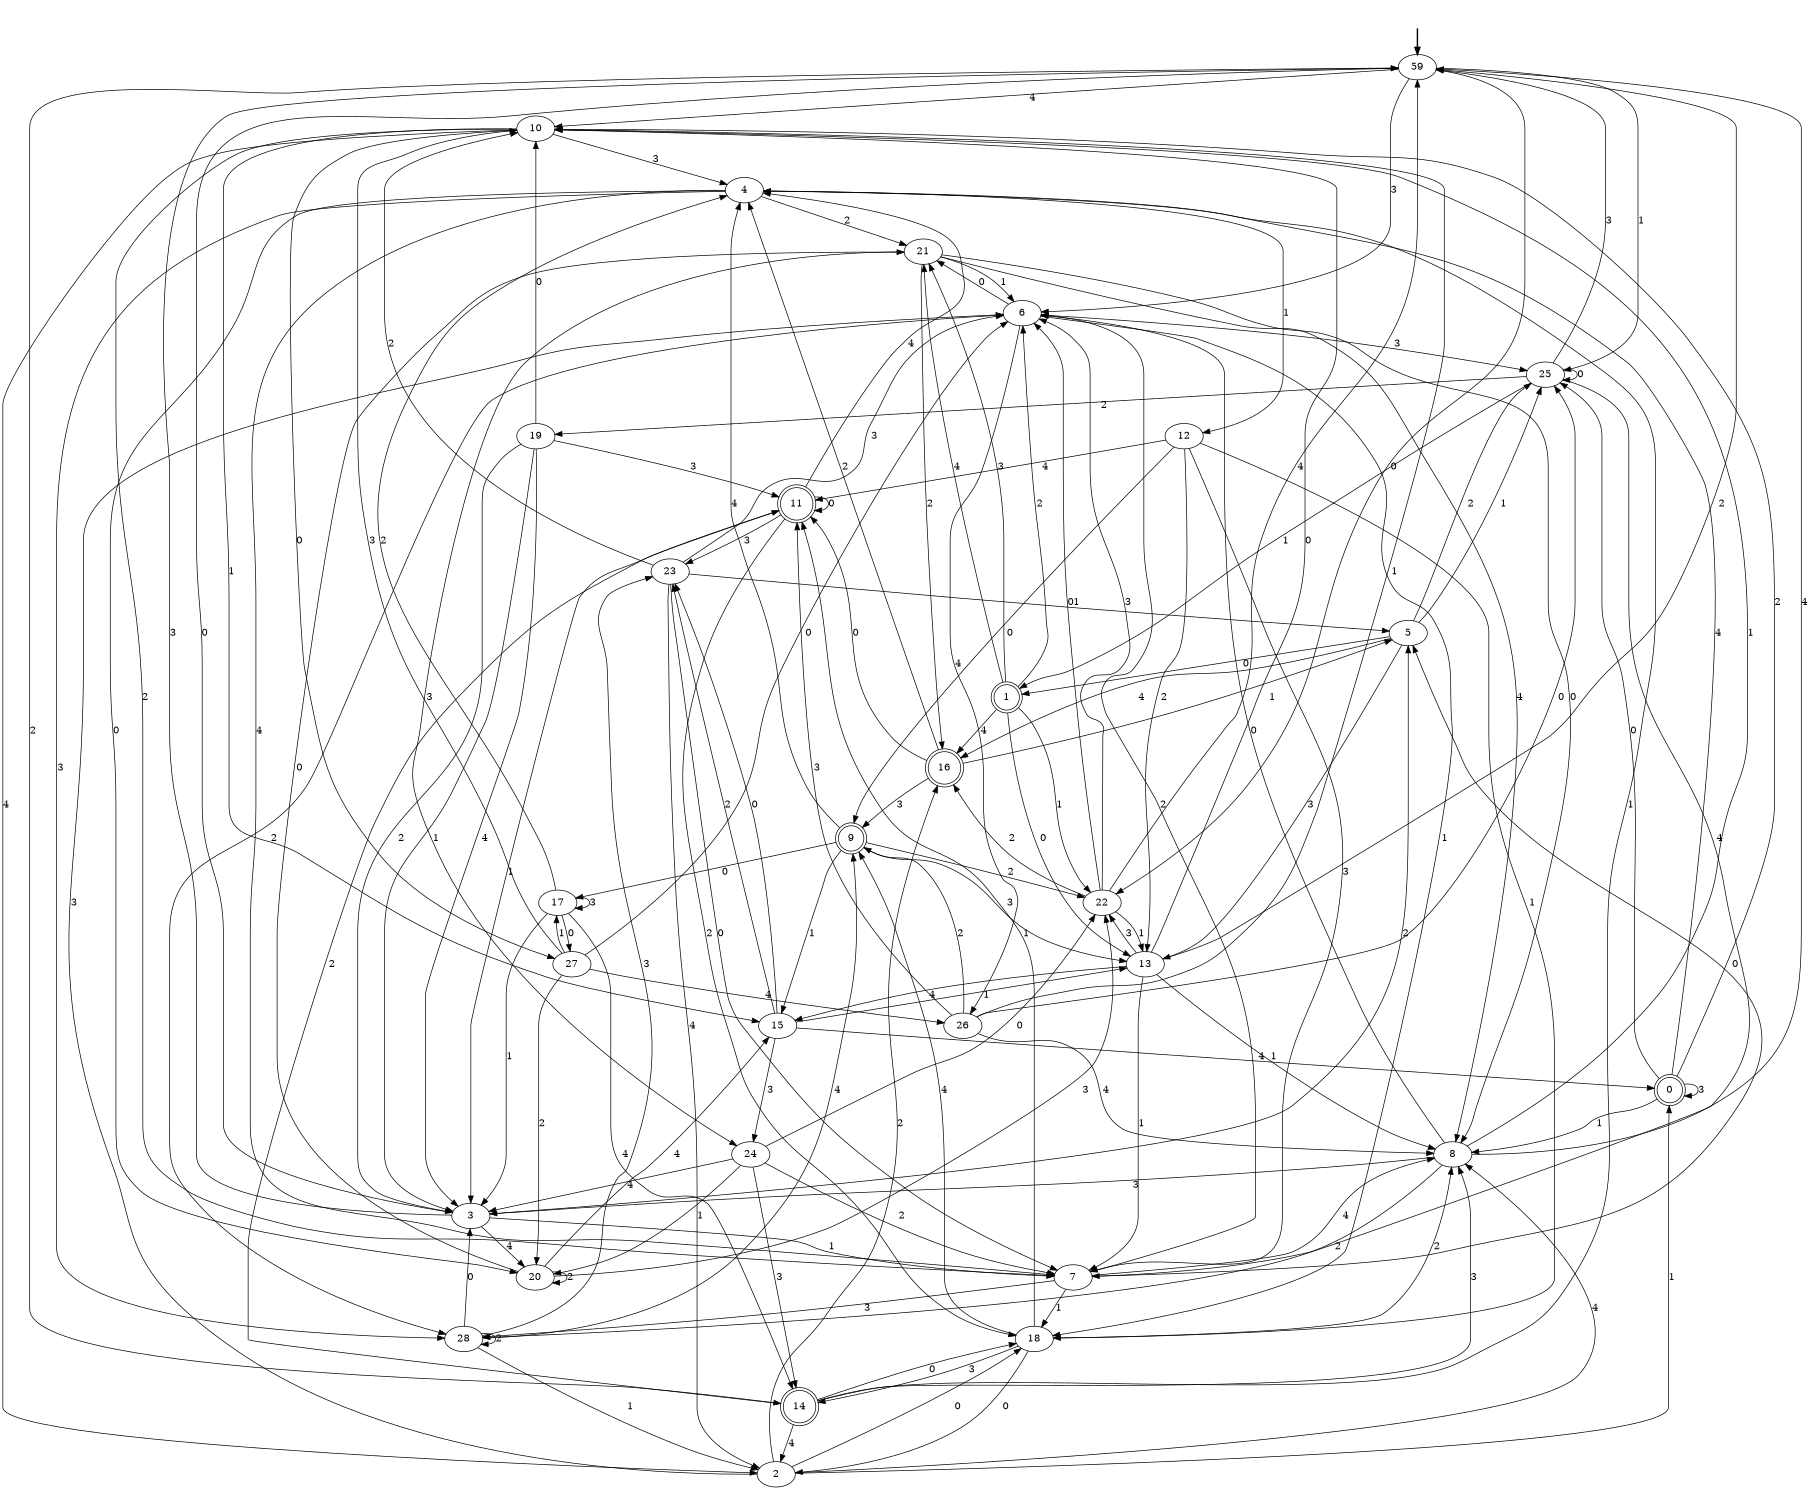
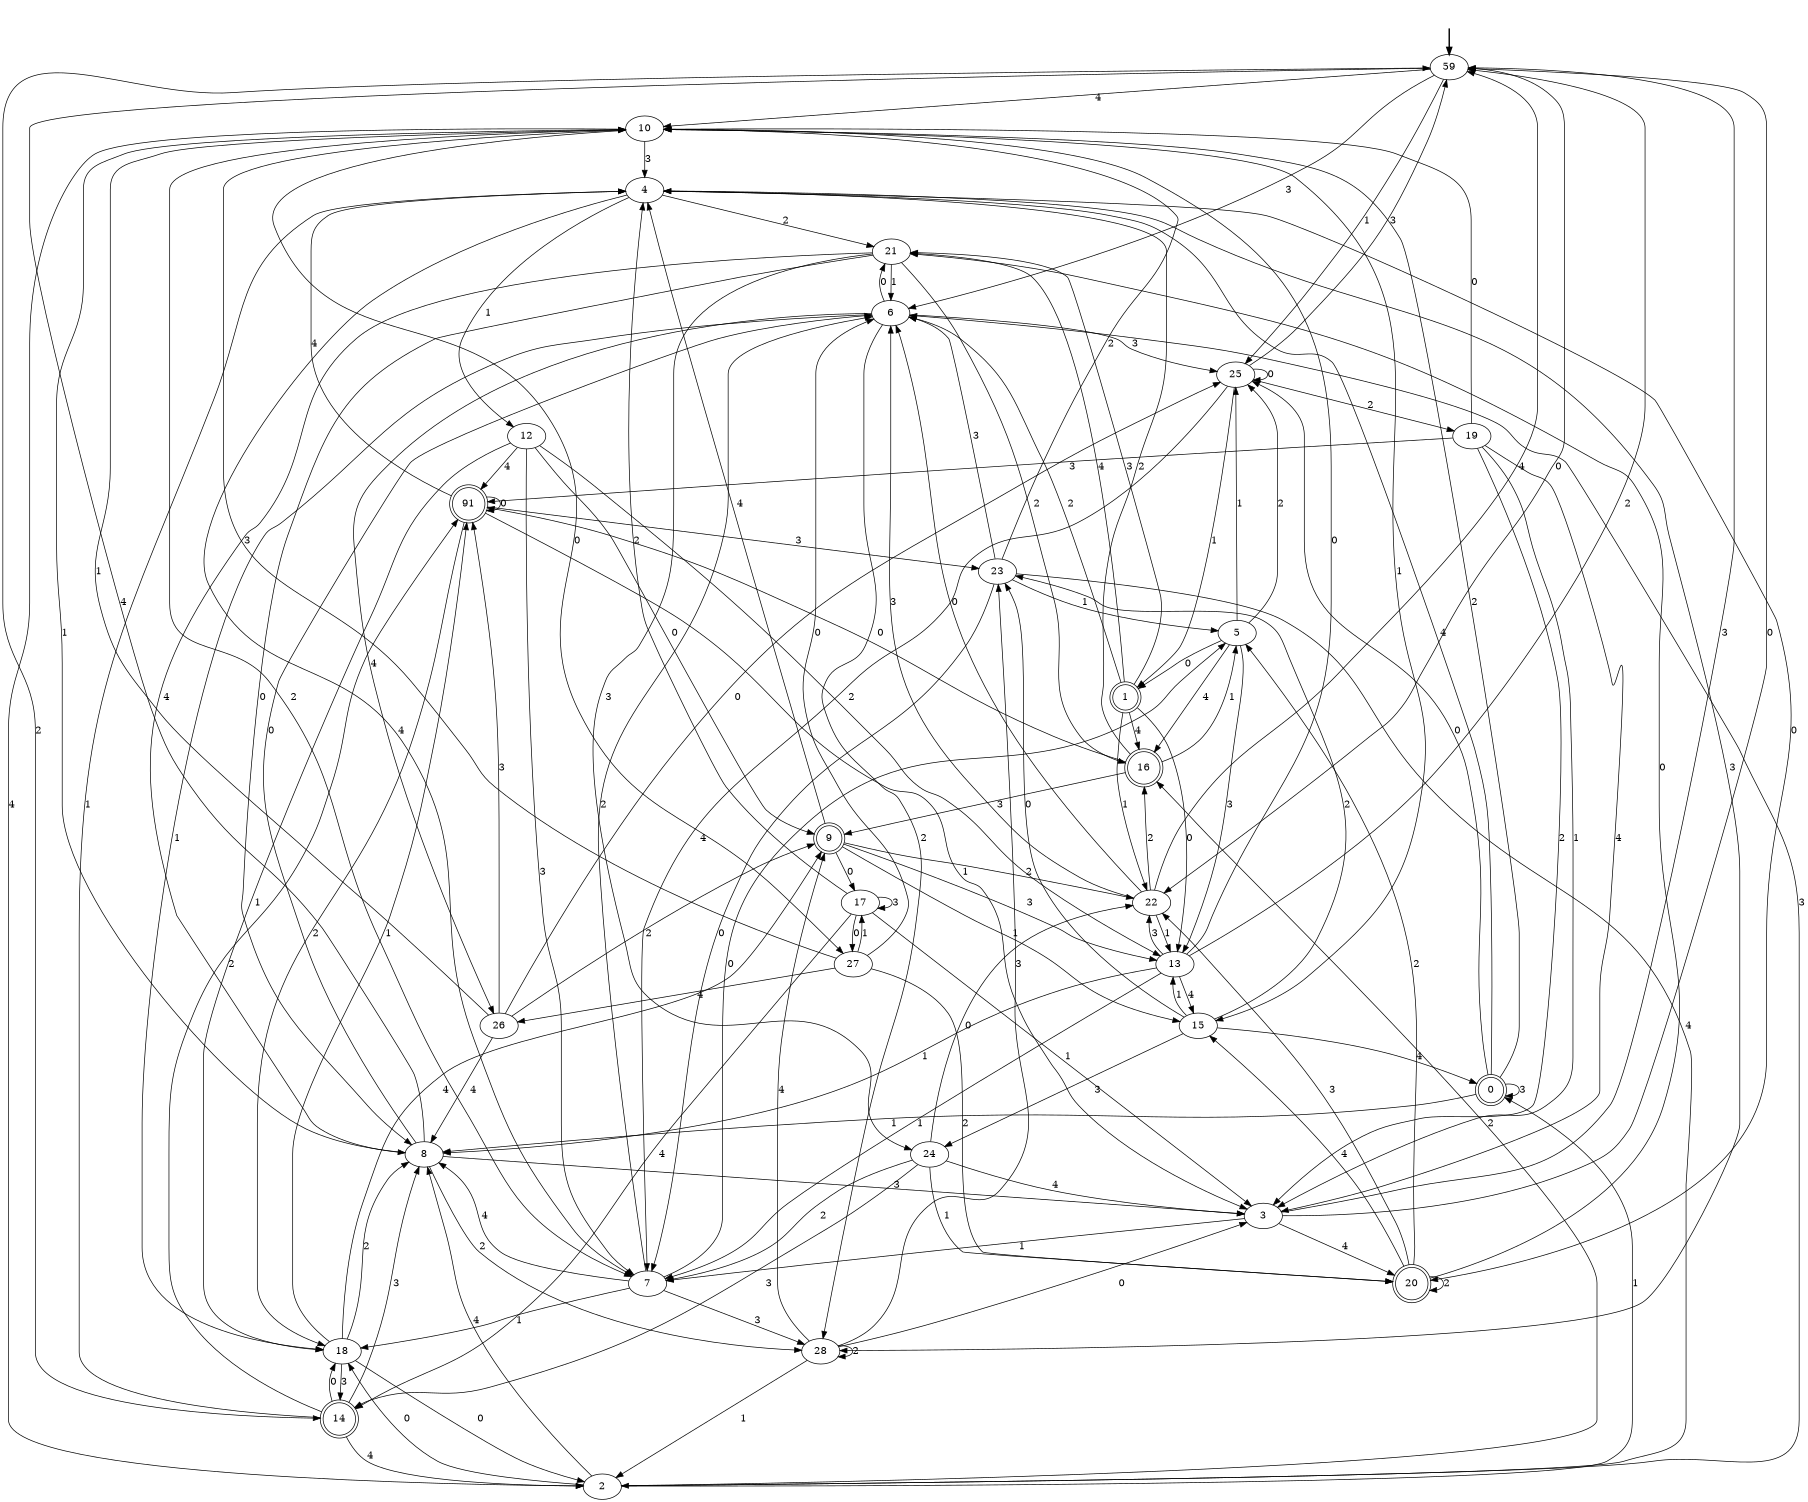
node "11": label "11" -> "91"
edge "3" -> "5": now "20" -> "5"
node "20": shape ellipse -> doublecircle
